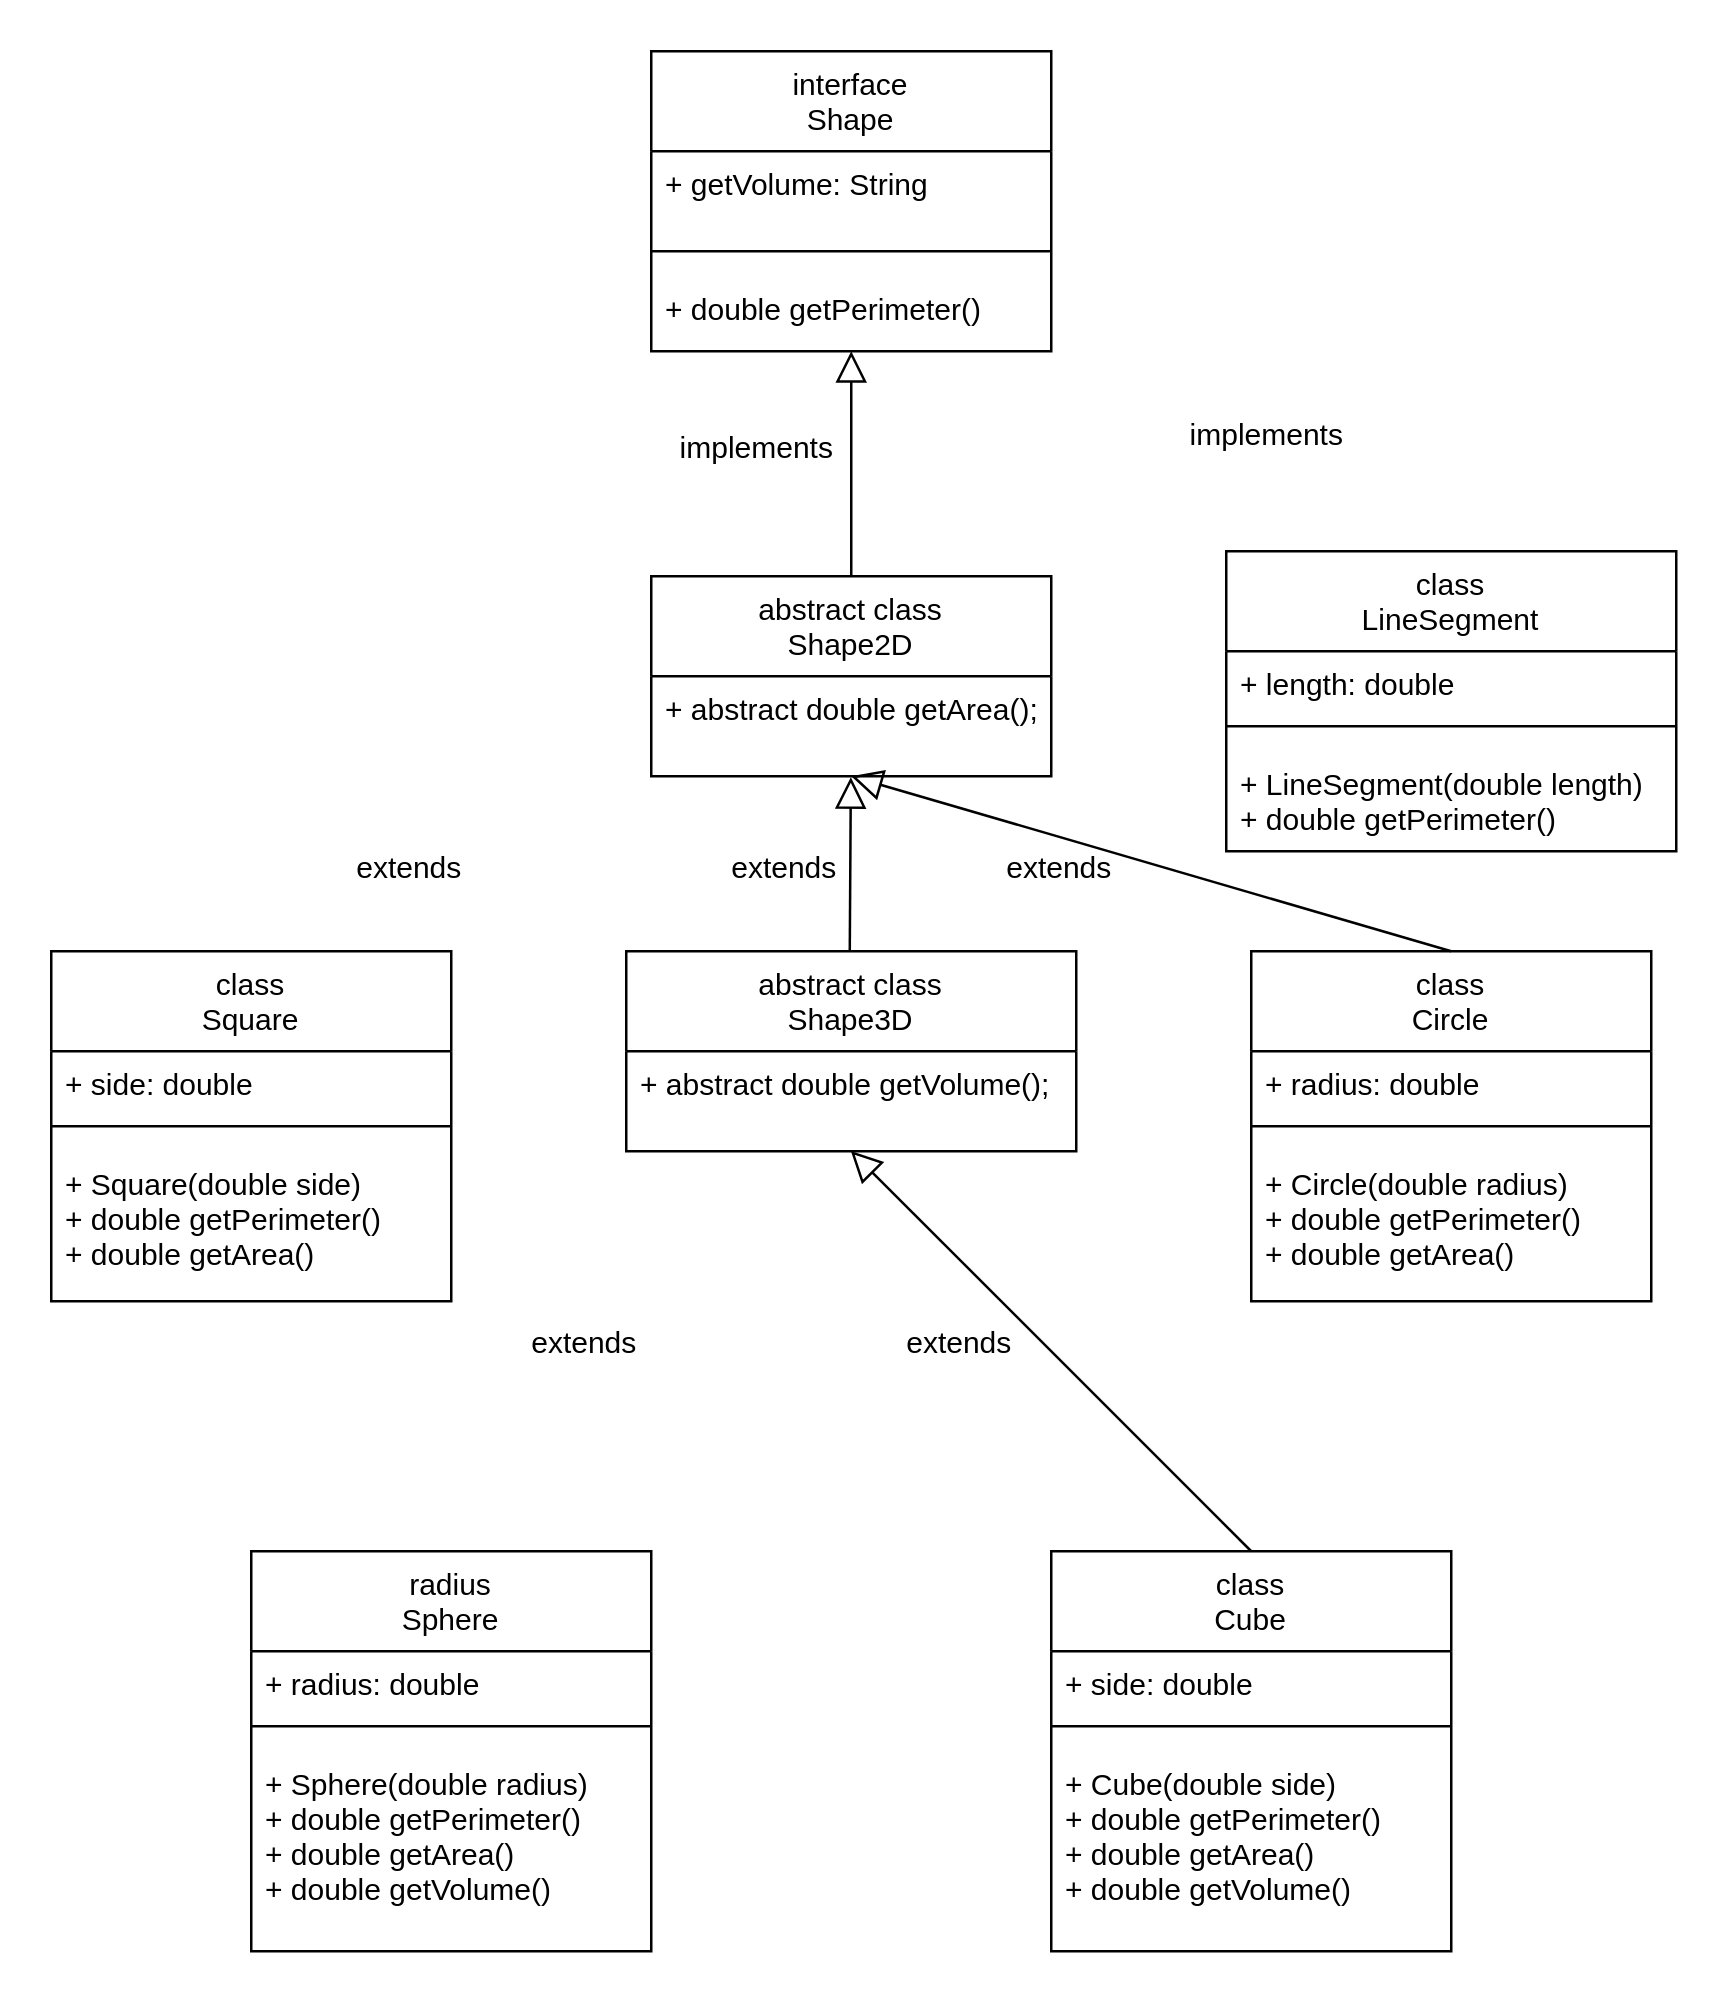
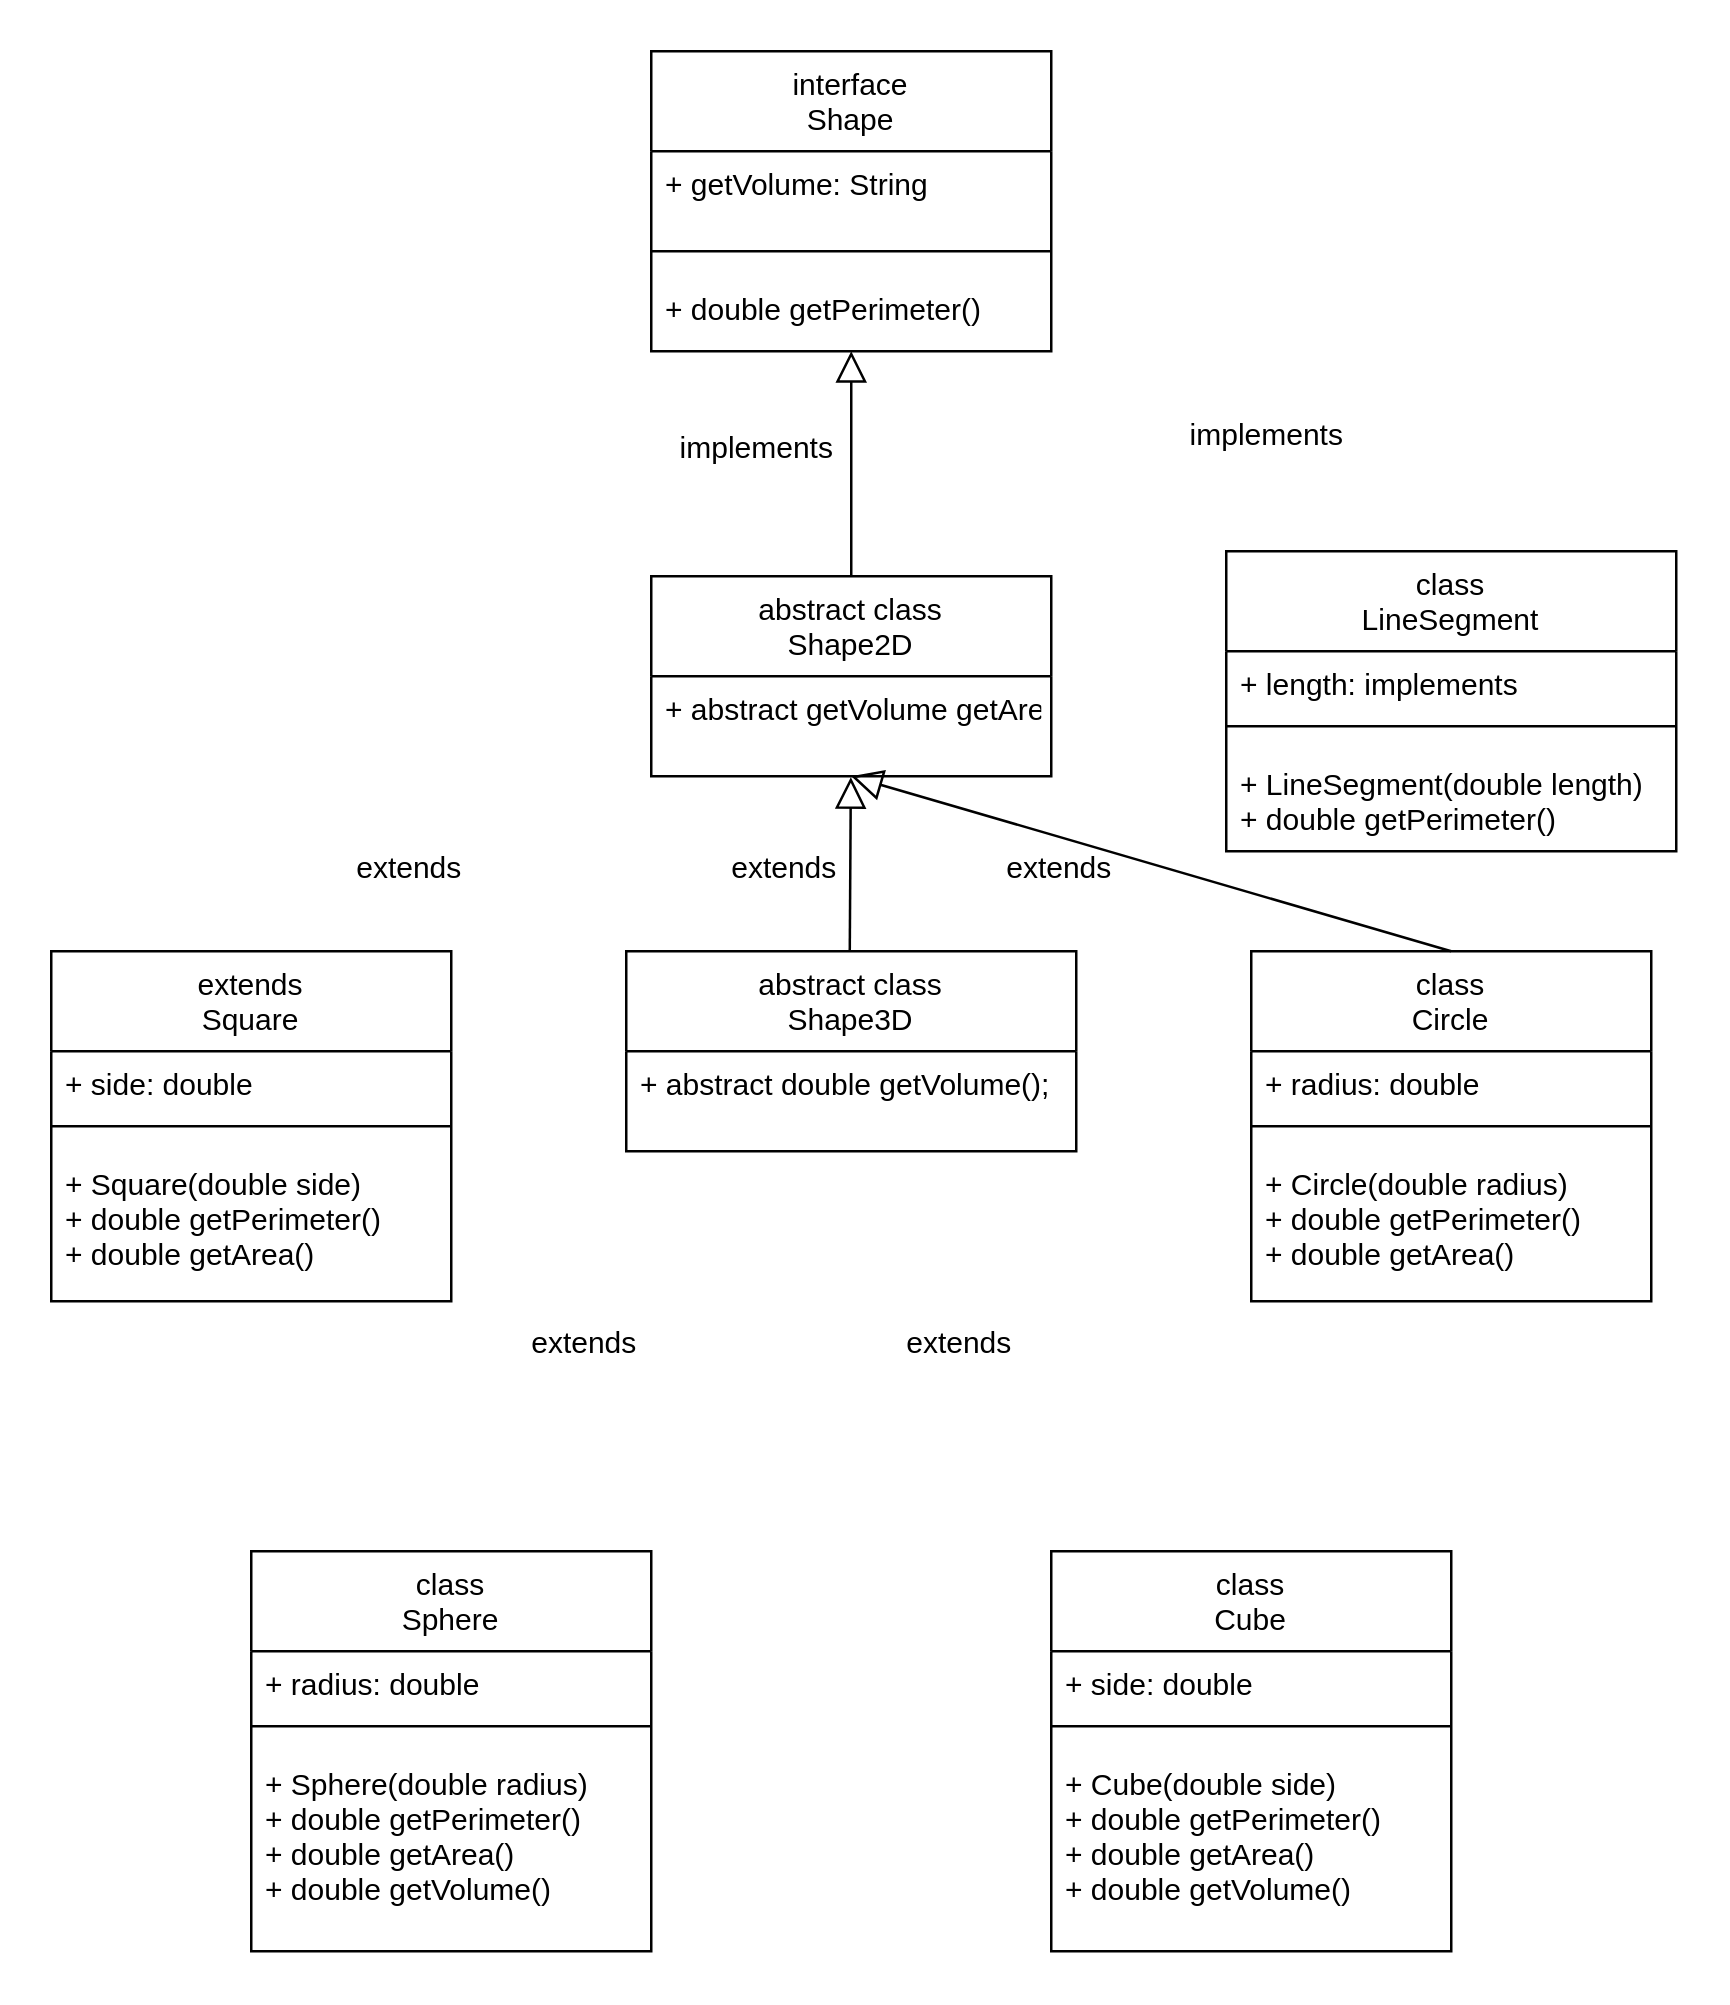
node "+ length: double": label "+ length: double" -> "+ length: implements"
node "+ abstract double getArea();": label "+ abstract double getArea();" -> "+ abstract getVolume getArea();"
node "class Square": label "class Square" -> "extends Square"
edge "class Cube" -> "+ abstract double getVolume();": removed
node "radius Sphere": label "radius Sphere" -> "class Sphere"
